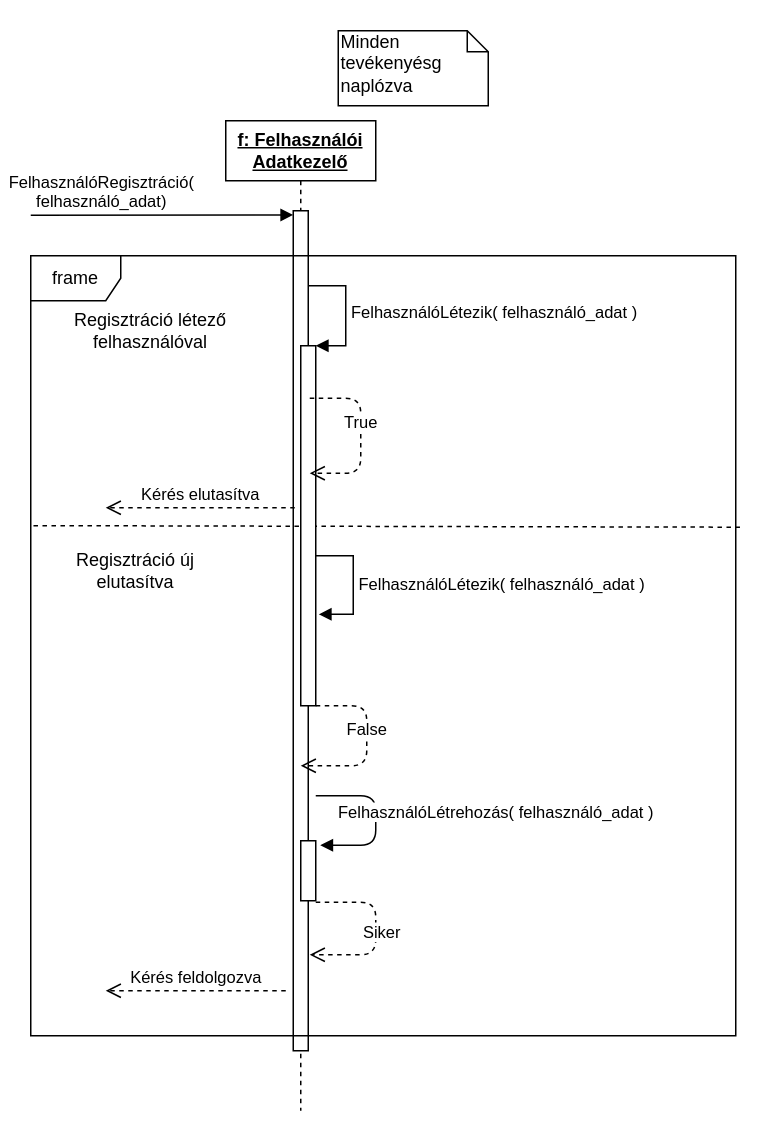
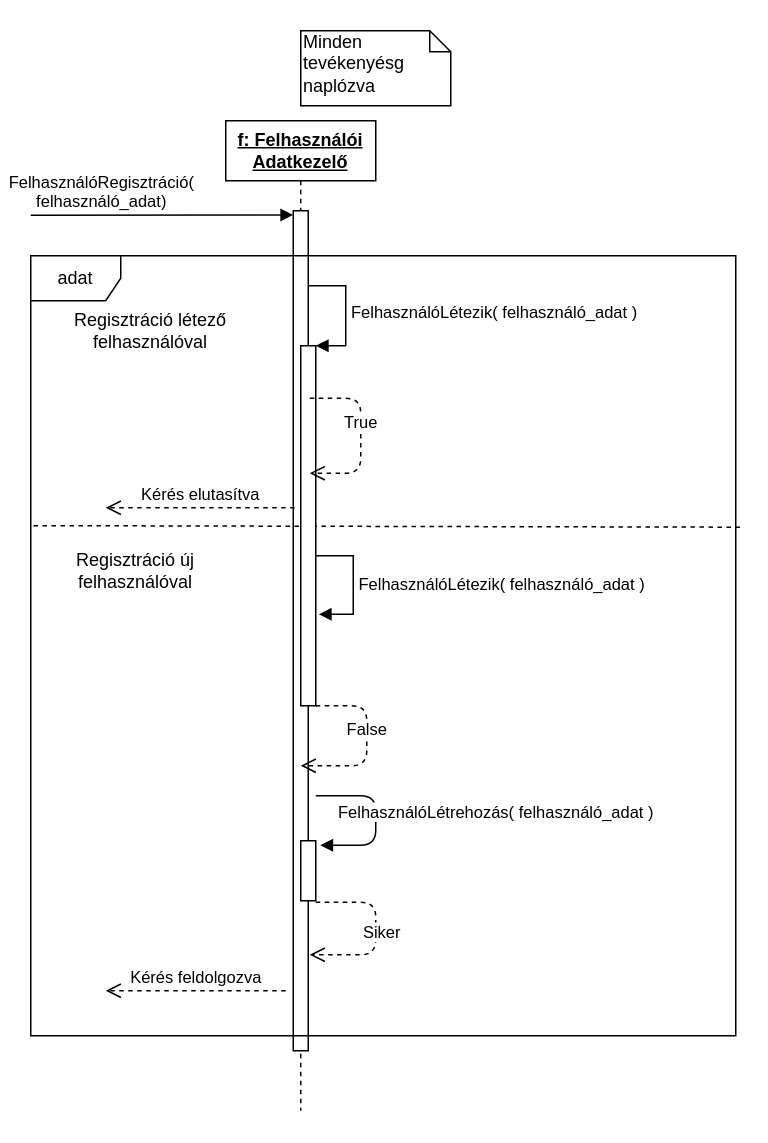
node "Minden tevékenyésg naplózva": moved (413, 68) -> (376, 68)
node "frame": label "frame" -> "adat"
node "Regisztráció új elutasítva": label "Regisztráció új elutasítva" -> "Regisztráció új felhasználóval"
